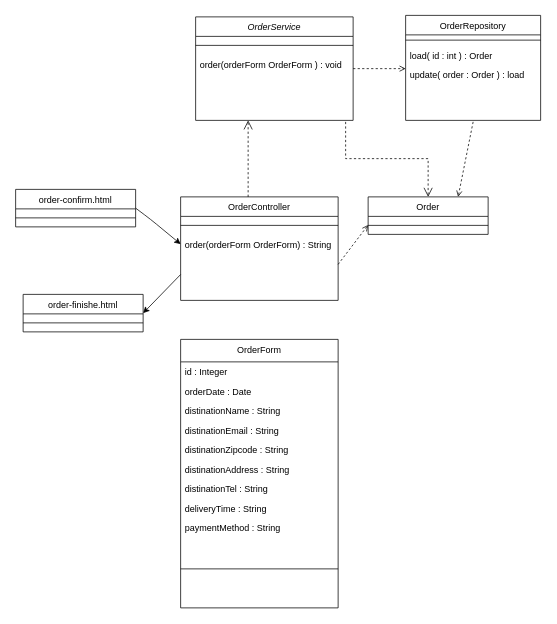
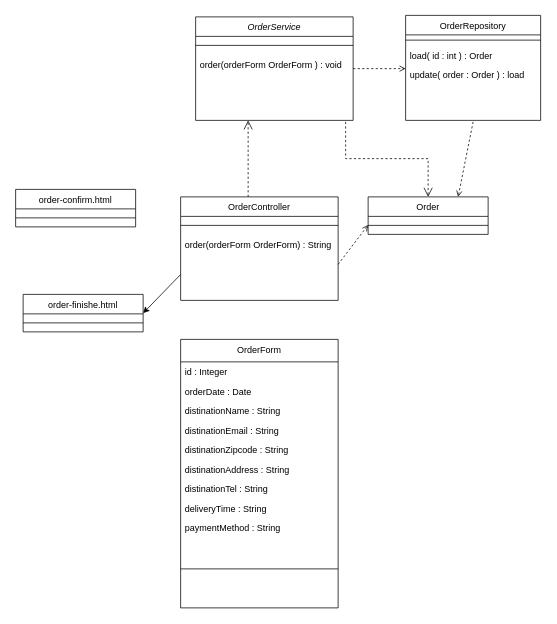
edge "order-confirm.html" -> "order(orderForm OrderForm) : String": removed
